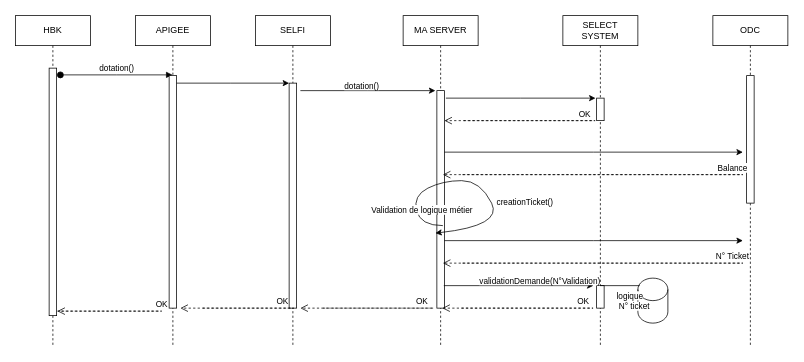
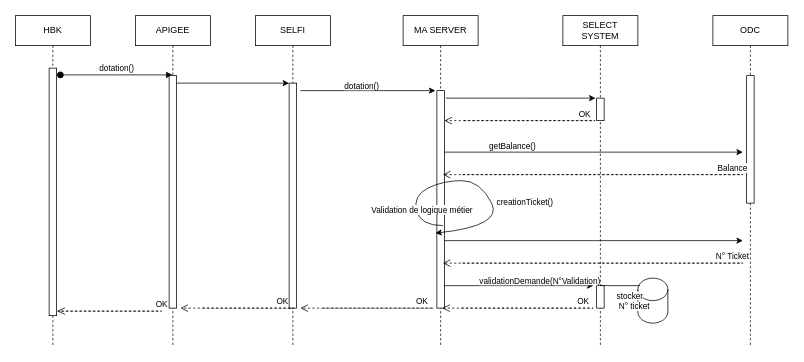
node "getBalance()": added
node "logique N° ticket": label "logique N° ticket" -> "stocker N° ticket"
